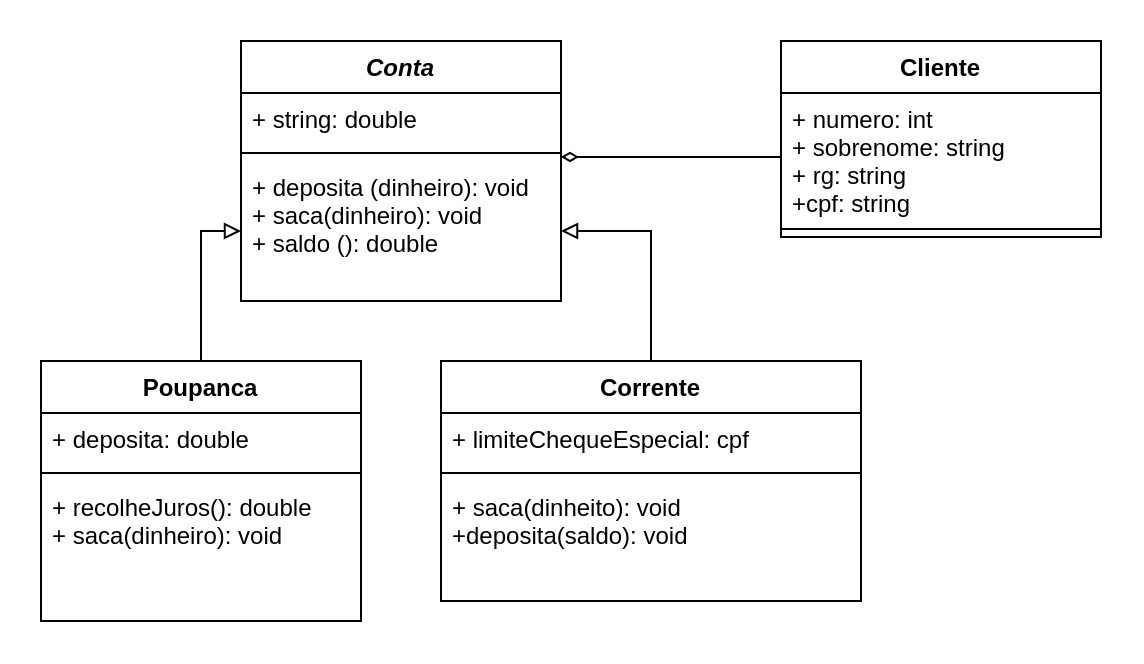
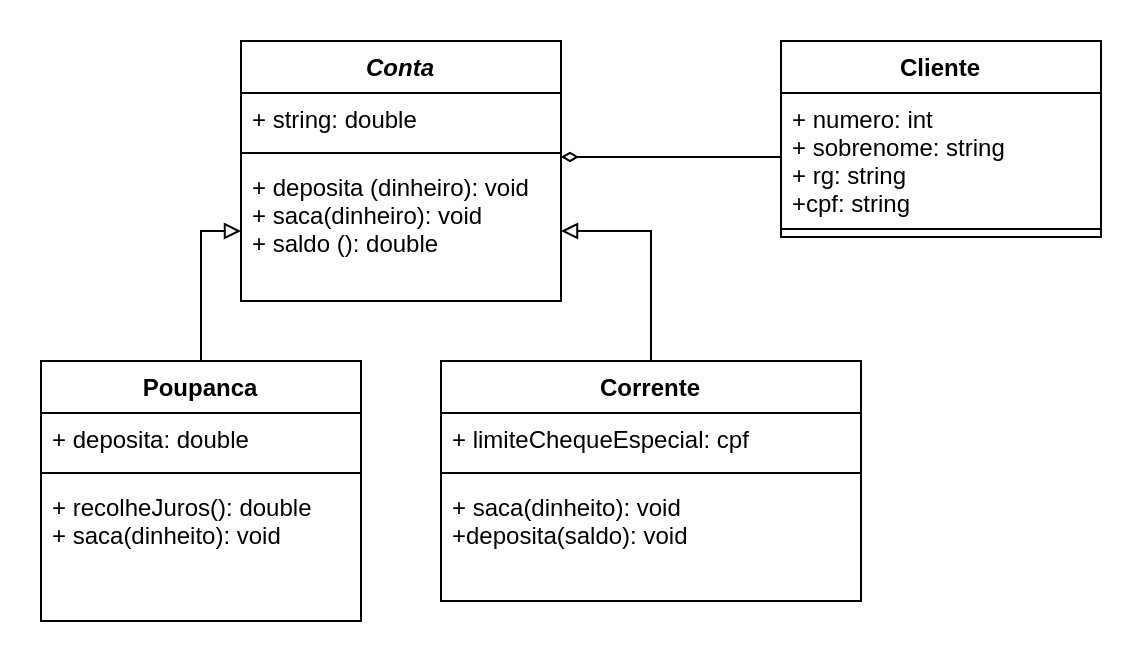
node "+ recolheJuros(): double + saca(dinheiro): void": label "+ recolheJuros(): double + saca(dinheiro): void" -> "+ recolheJuros(): double + saca(dinheito): void"
